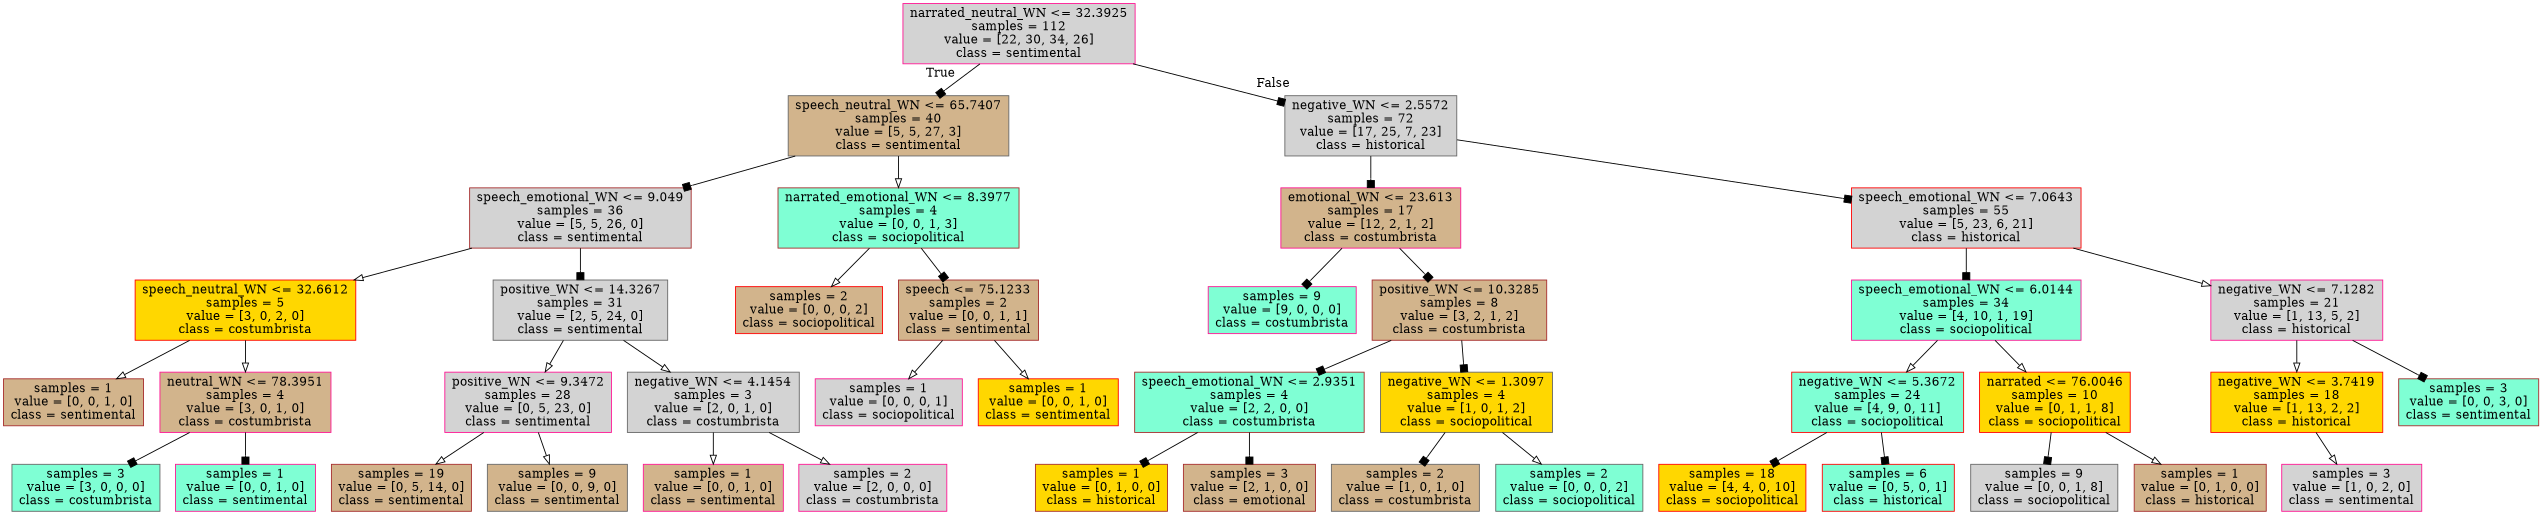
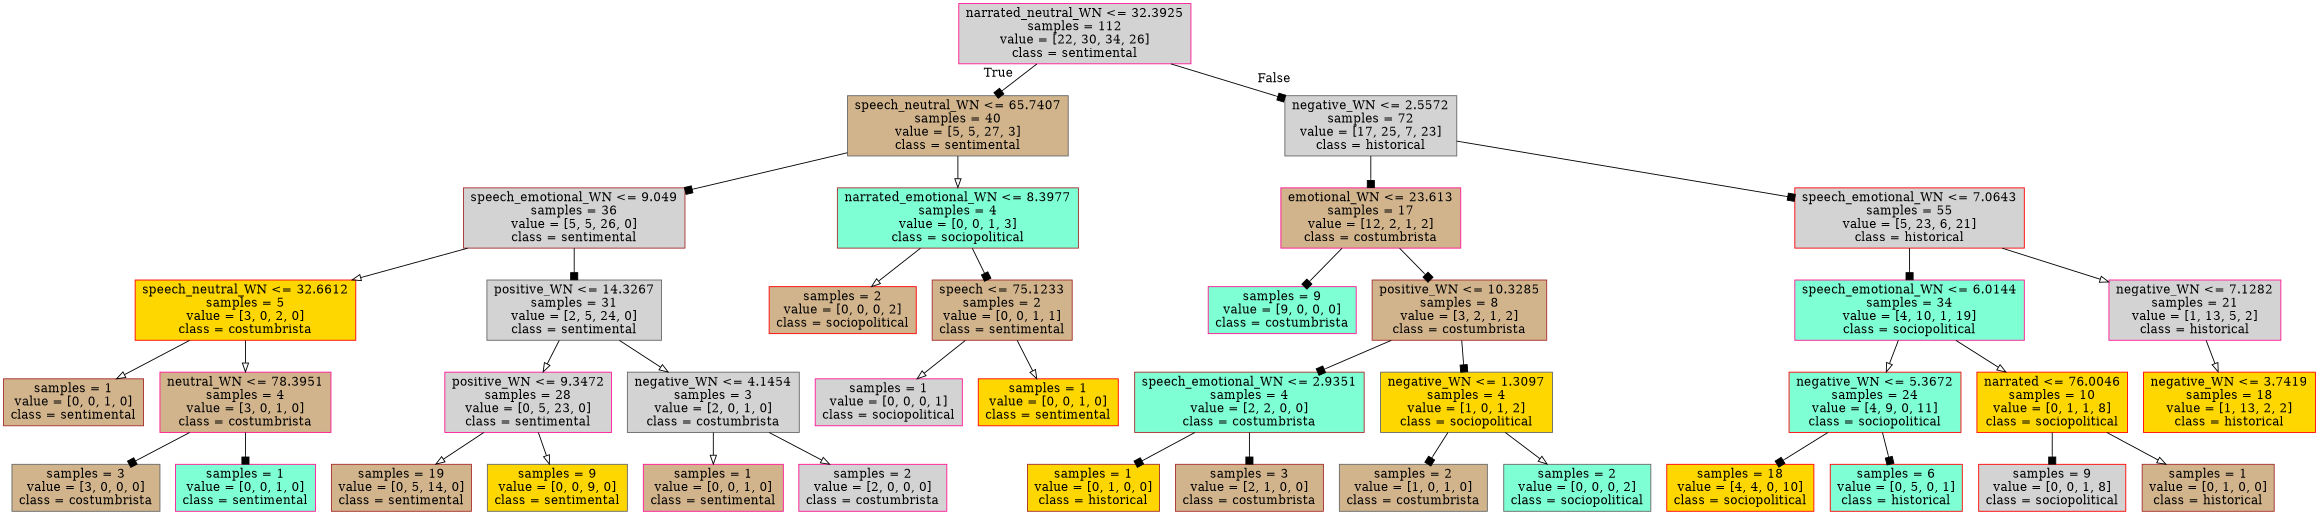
node "samples = 3 value = [0, 0, 3, 0] class = sentimental": removed
node "samples = 3 value = [3, 0, 0, 0] class = costumbrista": fillcolor aquamarine -> tan
node "samples = 9 value = [0, 0, 9, 0] class = sentimental": fillcolor tan -> gold
node "samples = 3 value = [2, 1, 0, 0] class = emotional": label "samples = 3 value = [2, 1, 0, 0] class = emotional" -> "samples = 3 value = [2, 1, 0, 0] class = costumbrista"
node "samples = 9 value = [0, 0, 1, 8] class = sociopolitical": color gray40 -> red
node "samples = 3 value = [1, 0, 2, 0] class = sentimental": removed
